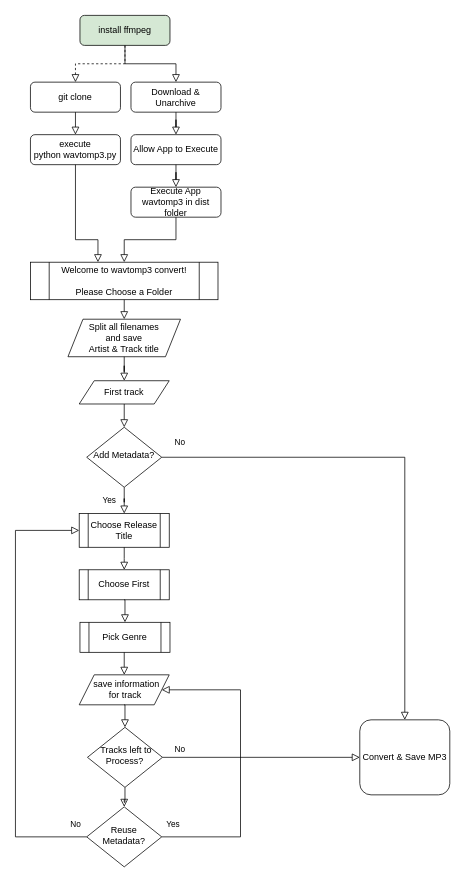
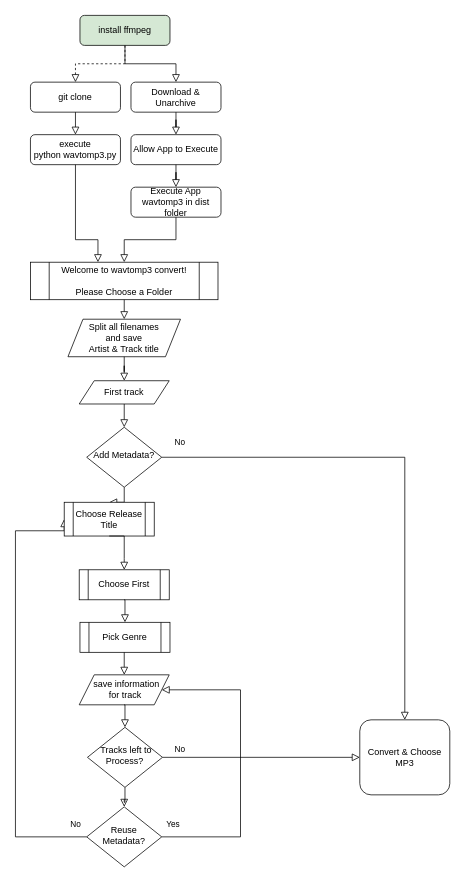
node "Choose Release Title": moved (124, 530) -> (109, 519)
node "Convert & Save MP3": label "Convert & Save MP3" -> "Convert & Choose MP3"
